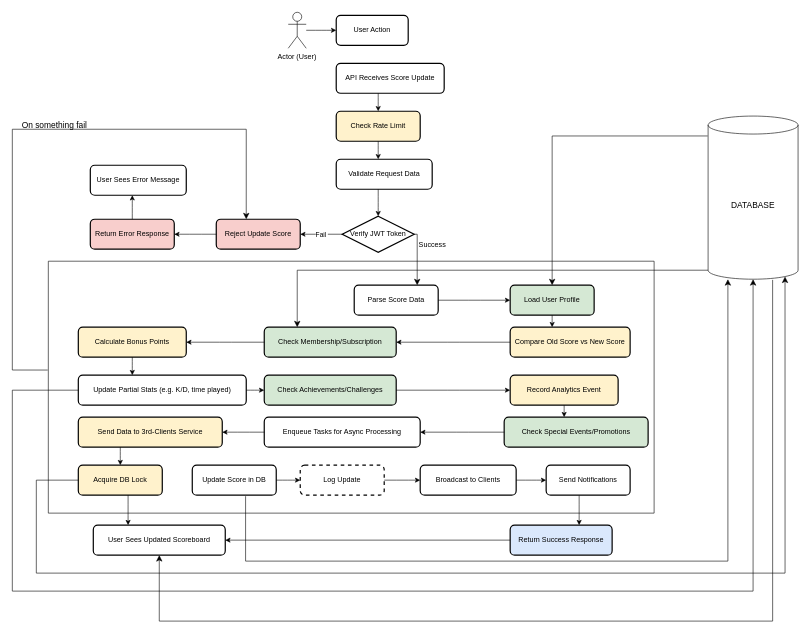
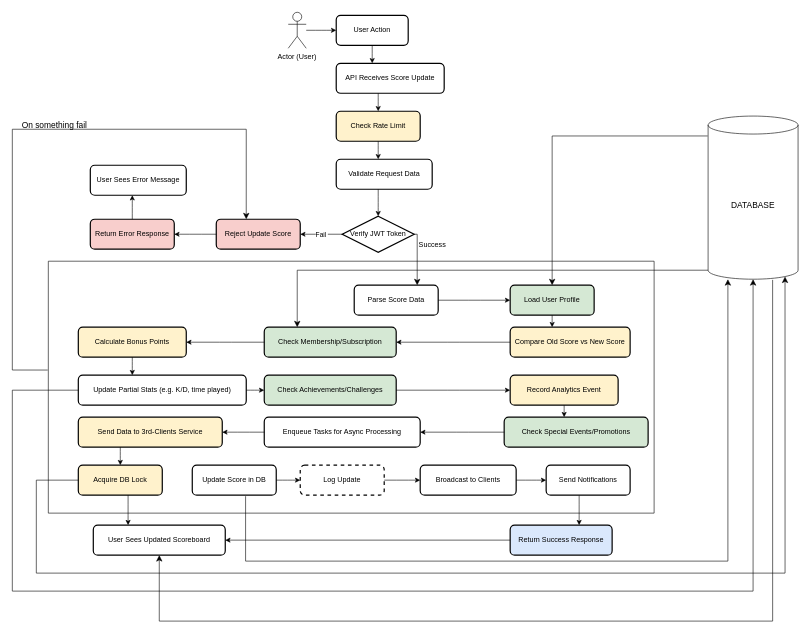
edge "User Action" -> "API Receives Score Update": added
